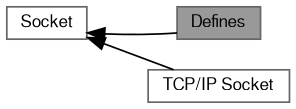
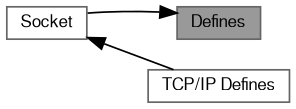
edge "Defines" -> "Socket": reversed
node "TCP/IP Socket": label "TCP/IP Socket" -> "TCP/IP Defines"
